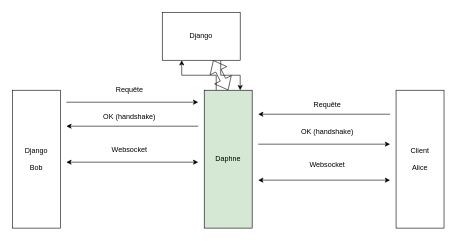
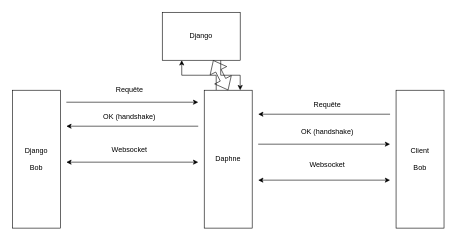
node "Daphne": fillcolor #d5e8d4 -> #ffffff
node "Client Alice": label "Client Alice" -> "Client Bob"
